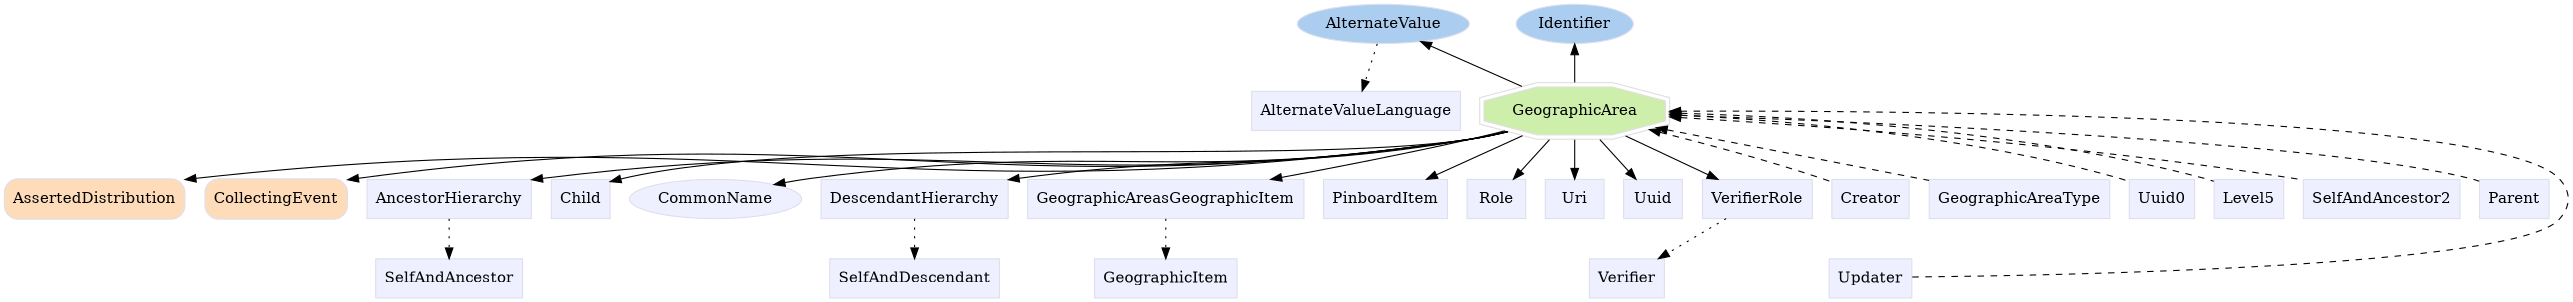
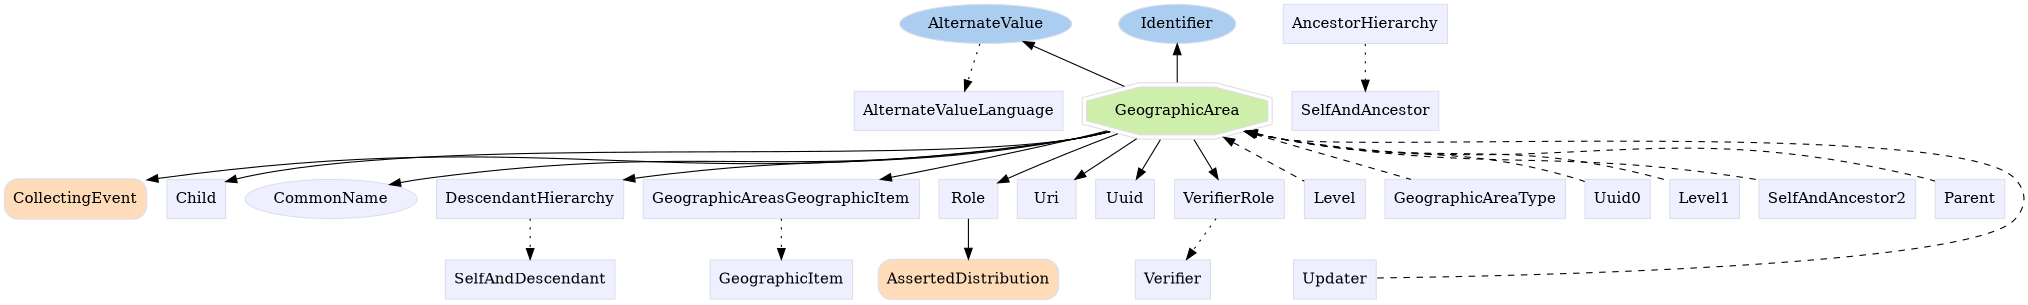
edge "GeographicArea" -> "AncestorHierarchy": removed
edge "GeographicArea" -> "AssertedDistribution": now "Role" -> "AssertedDistribution"
node "PinboardItem": removed
node "Creator": label "Creator" -> "Level"
node "Level5": label "Level5" -> "Level1"
